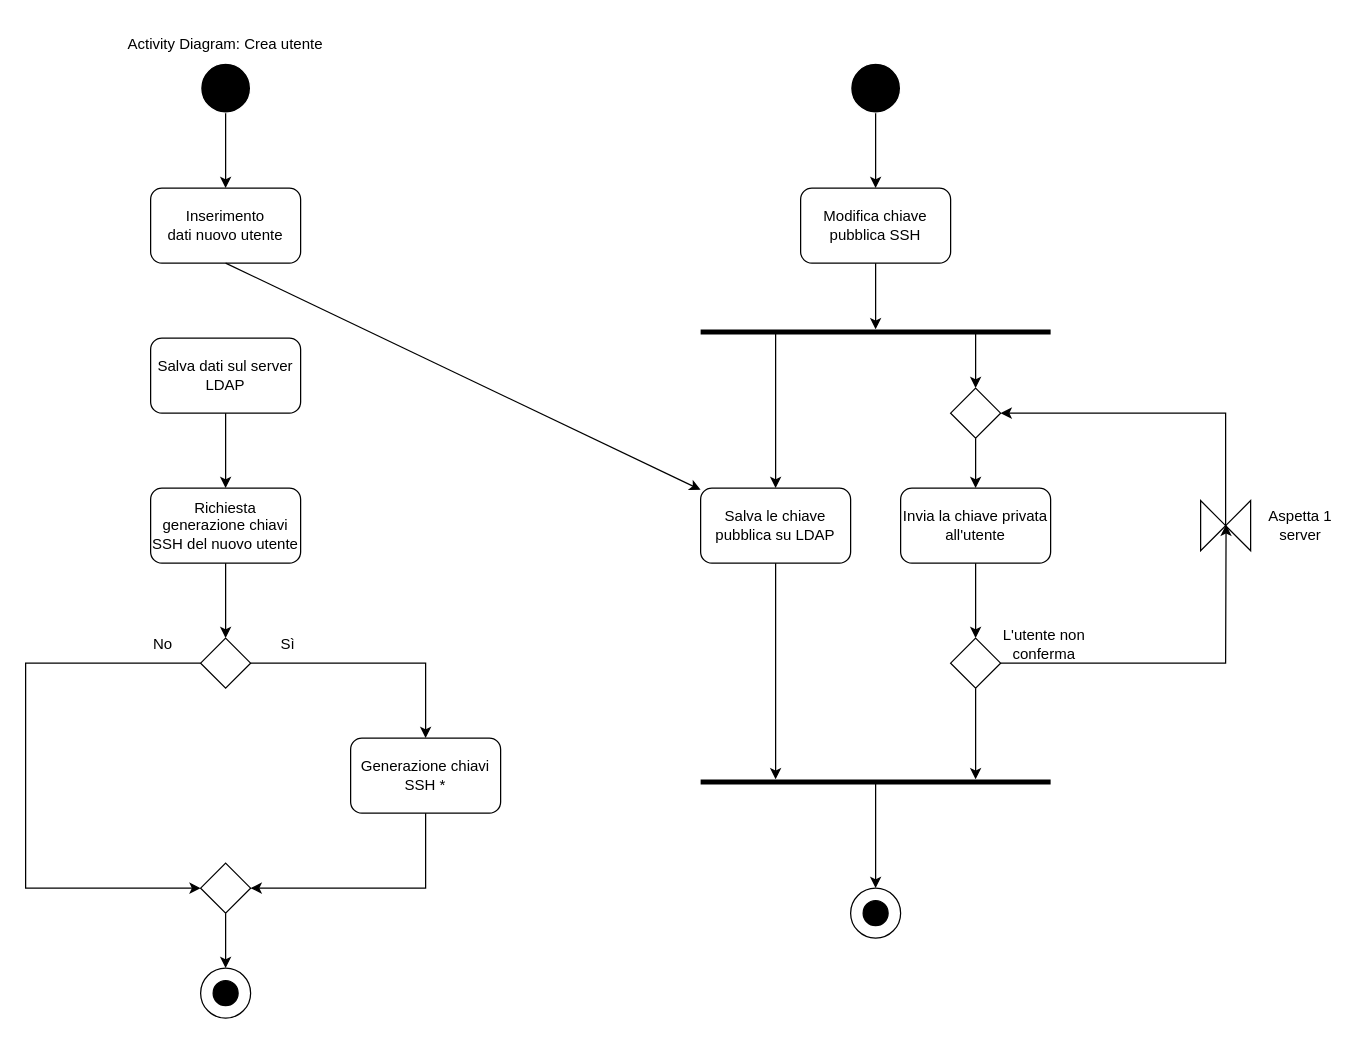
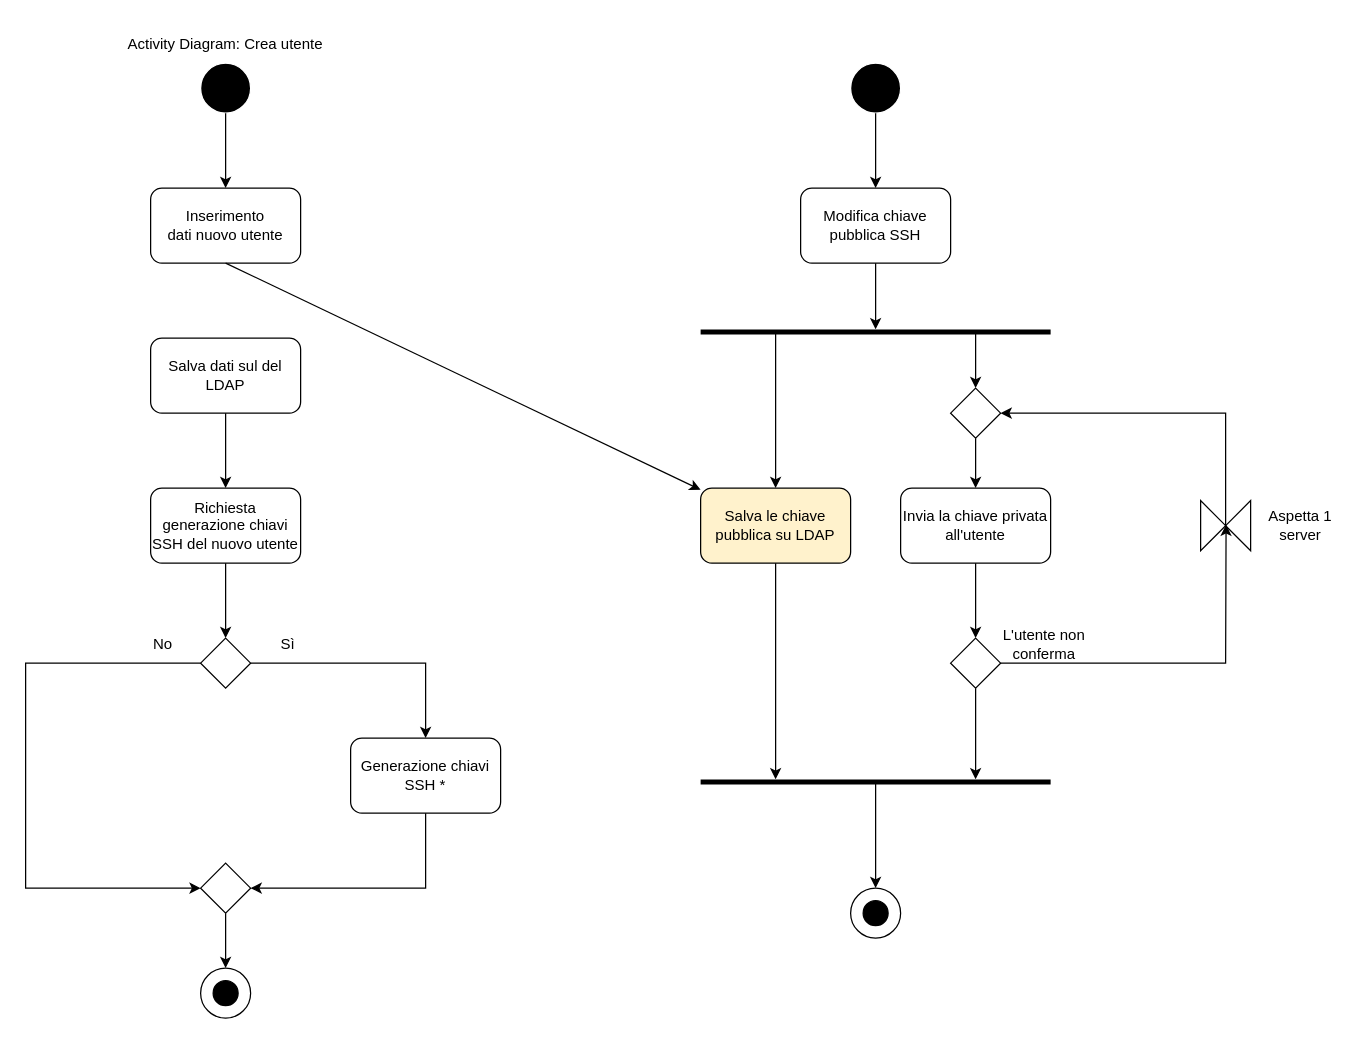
node "Salva dati sul server LDAP": label "Salva dati sul server LDAP" -> "Salva dati sul del LDAP"
node "Salva le chiave pubblica su LDAP": fillcolor #ffffff -> #fff2cc
